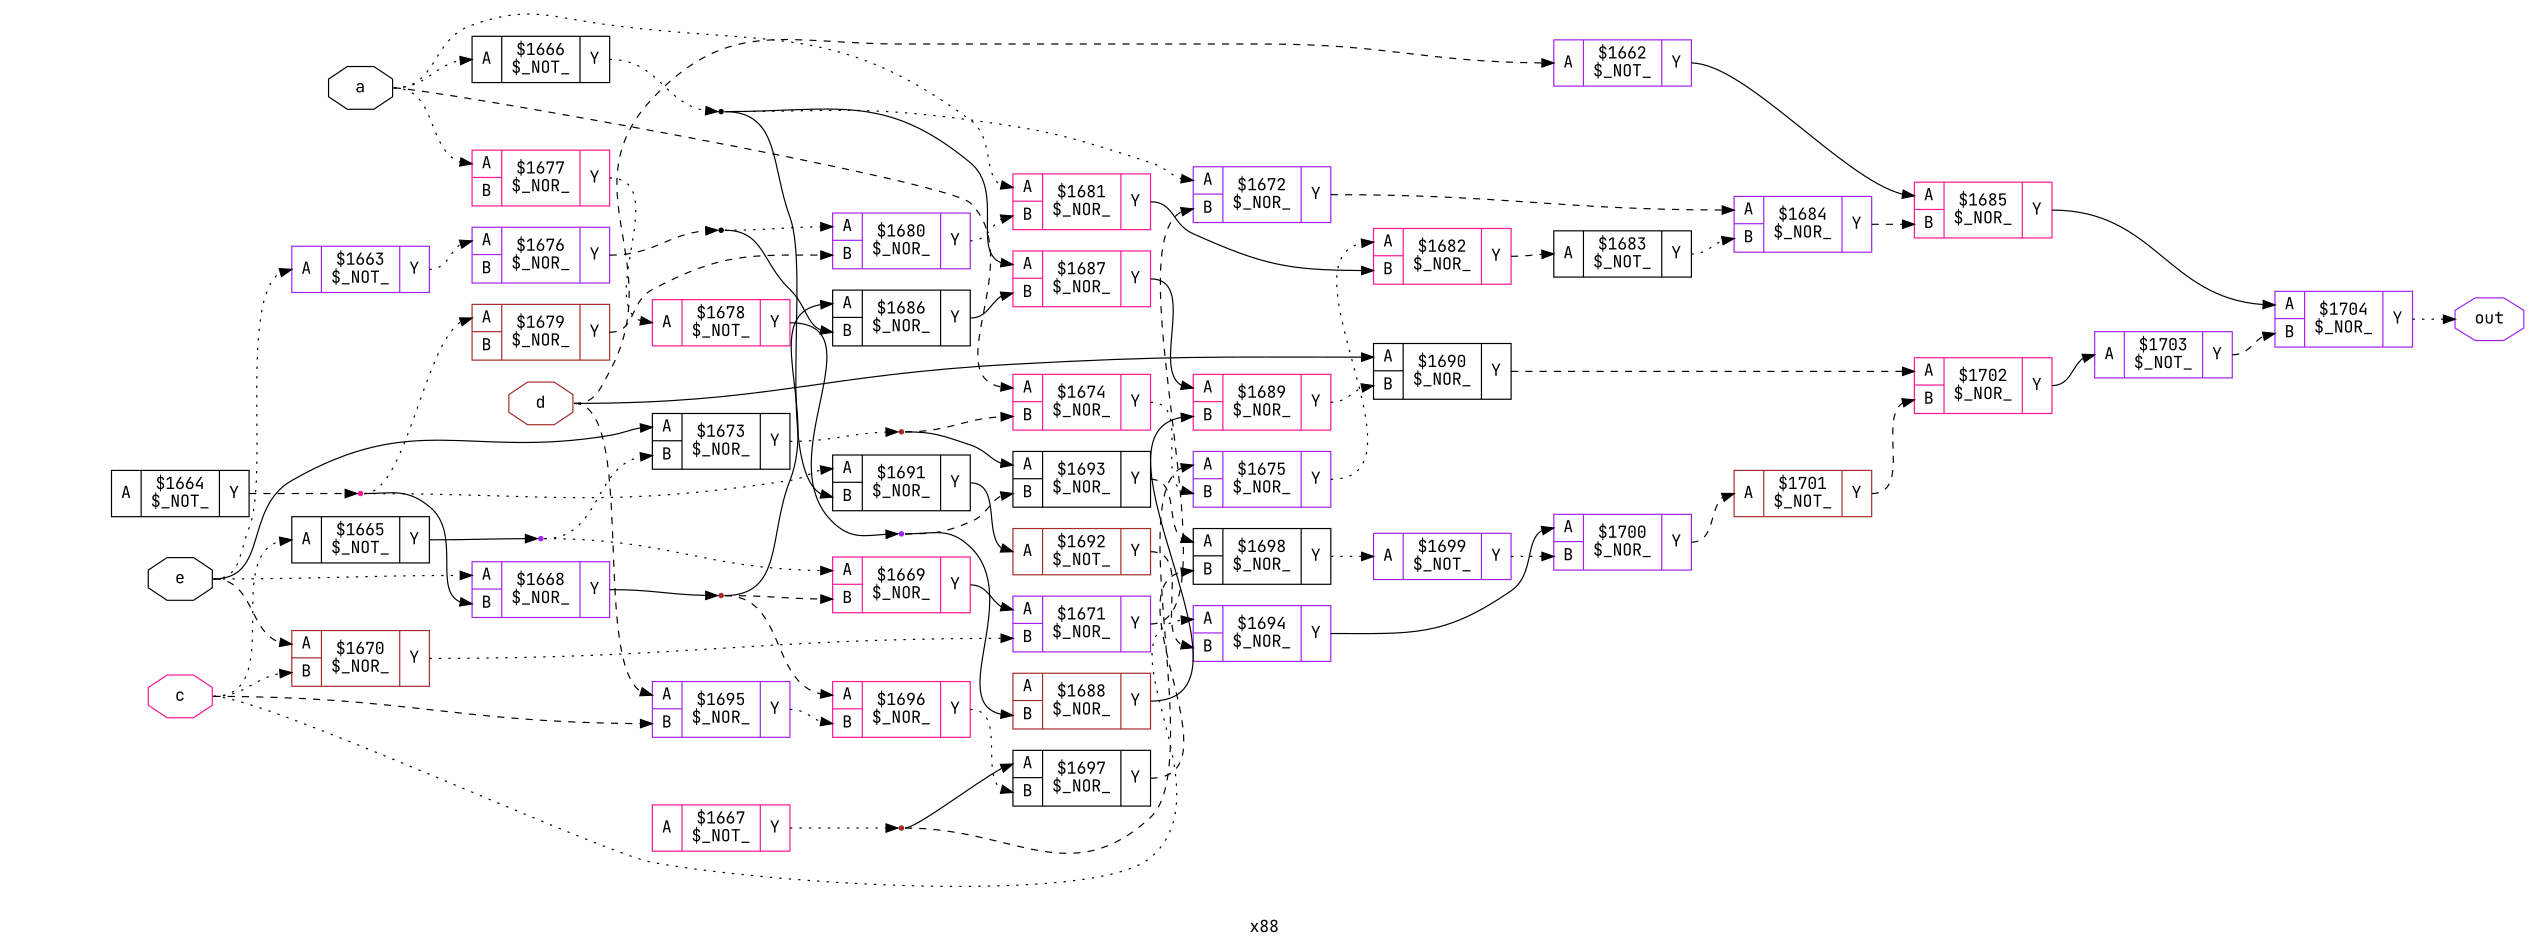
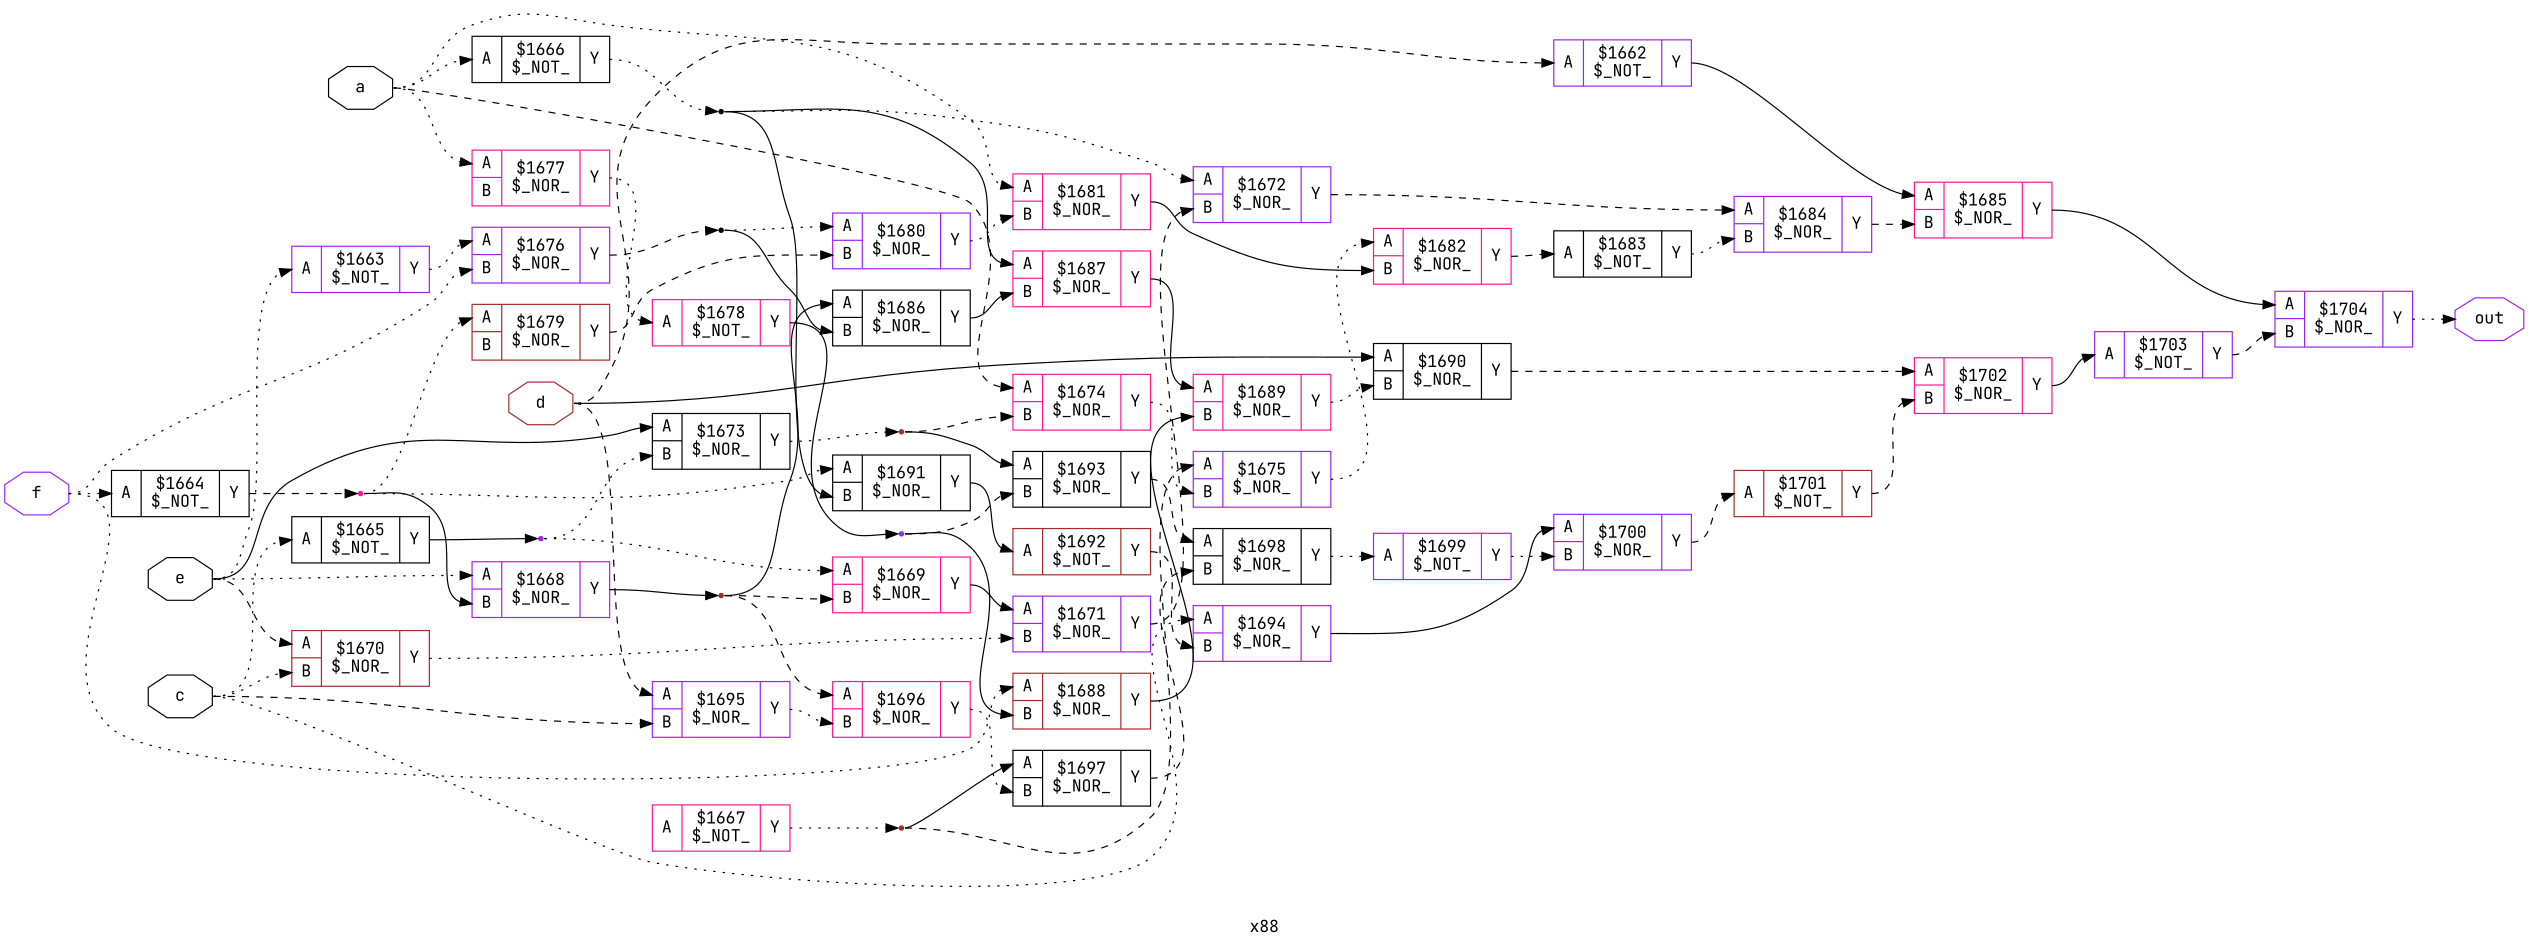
node "f": added
node "c": color deeppink -> black
